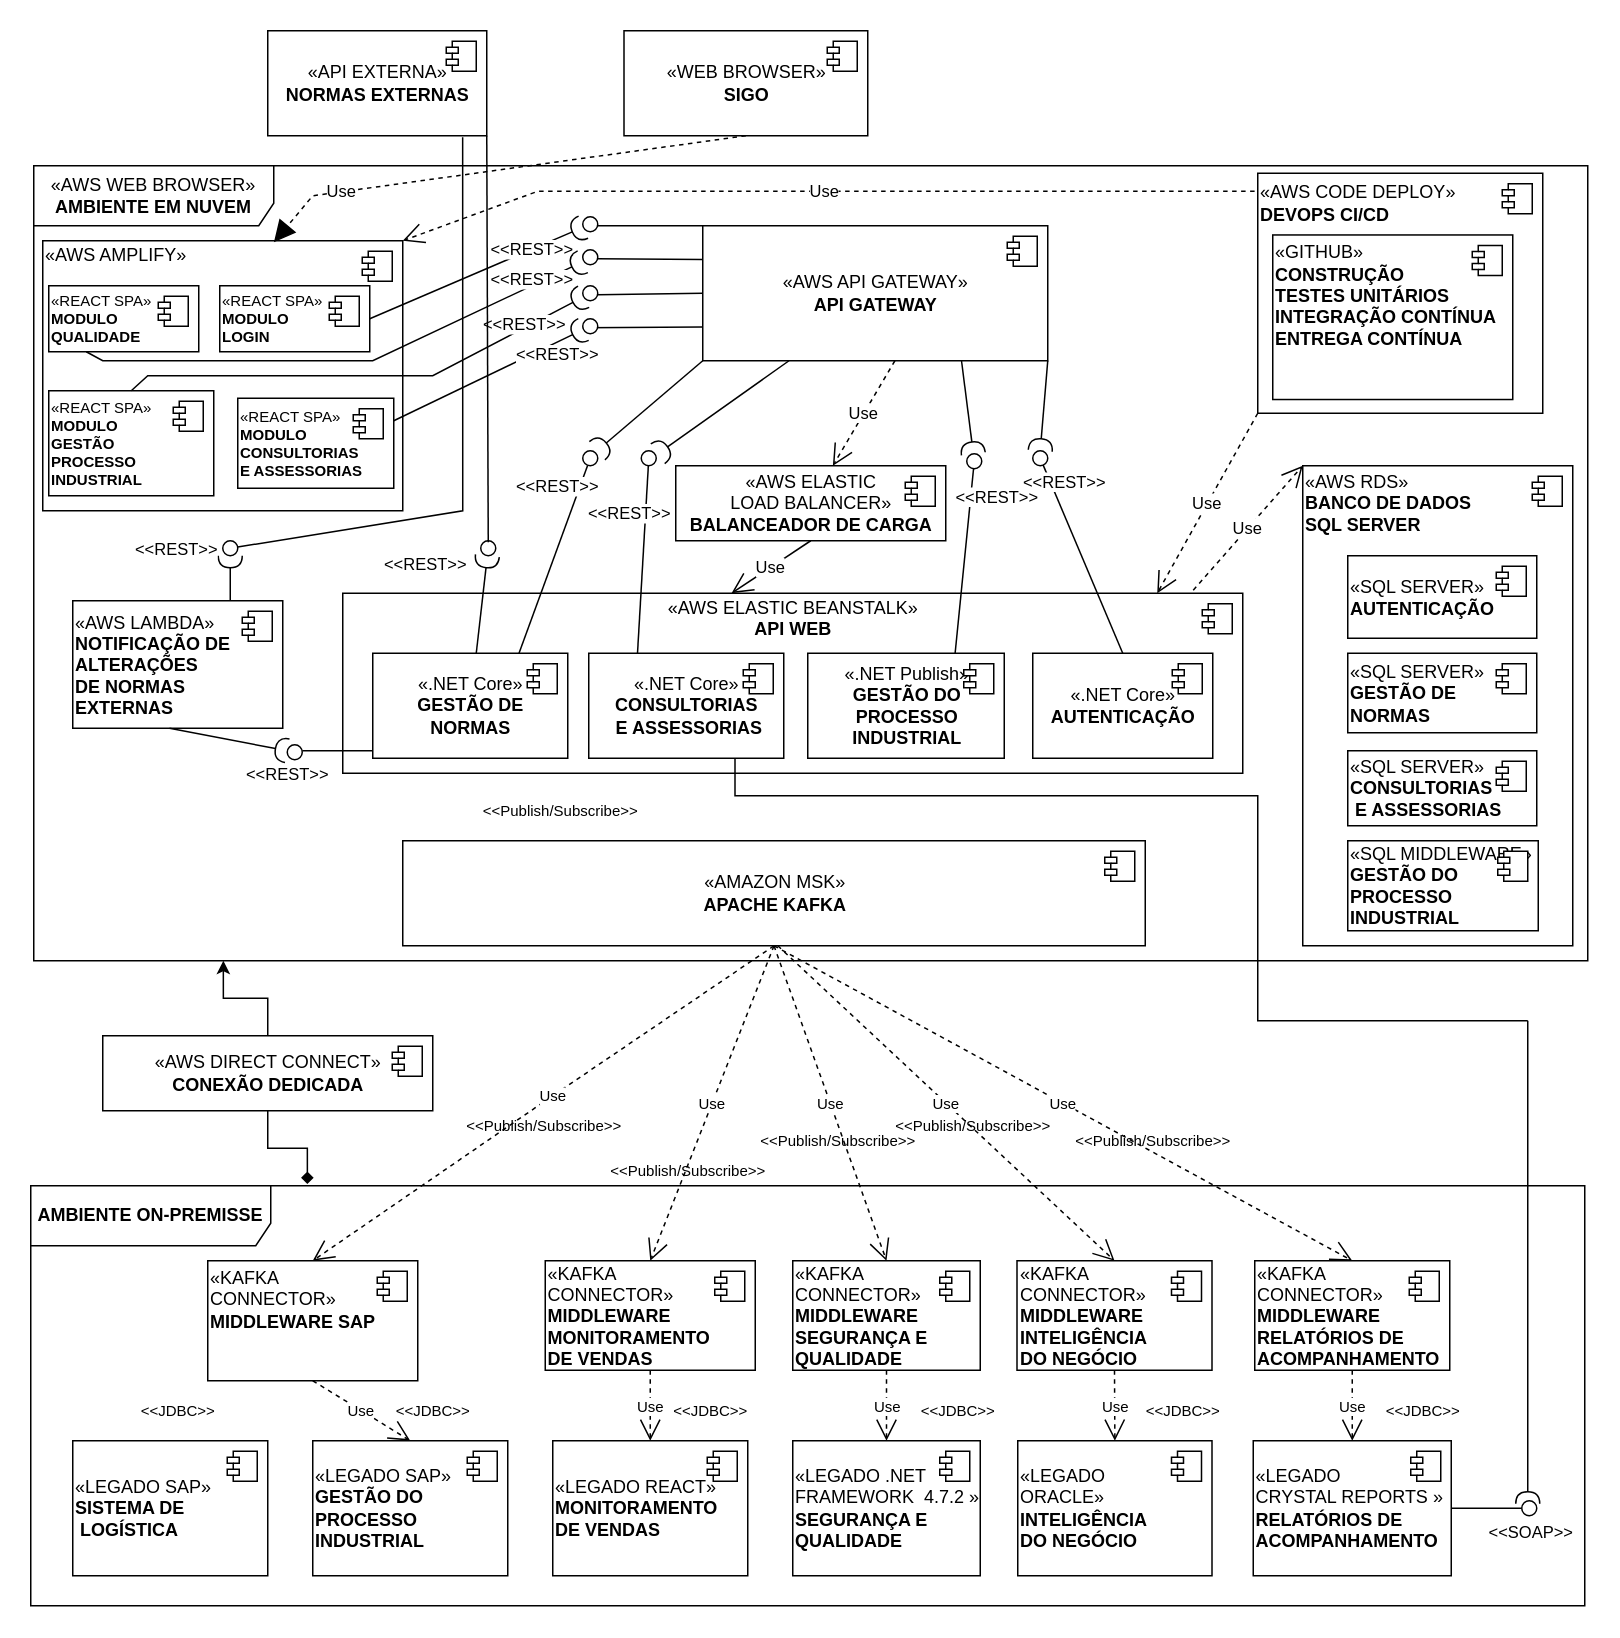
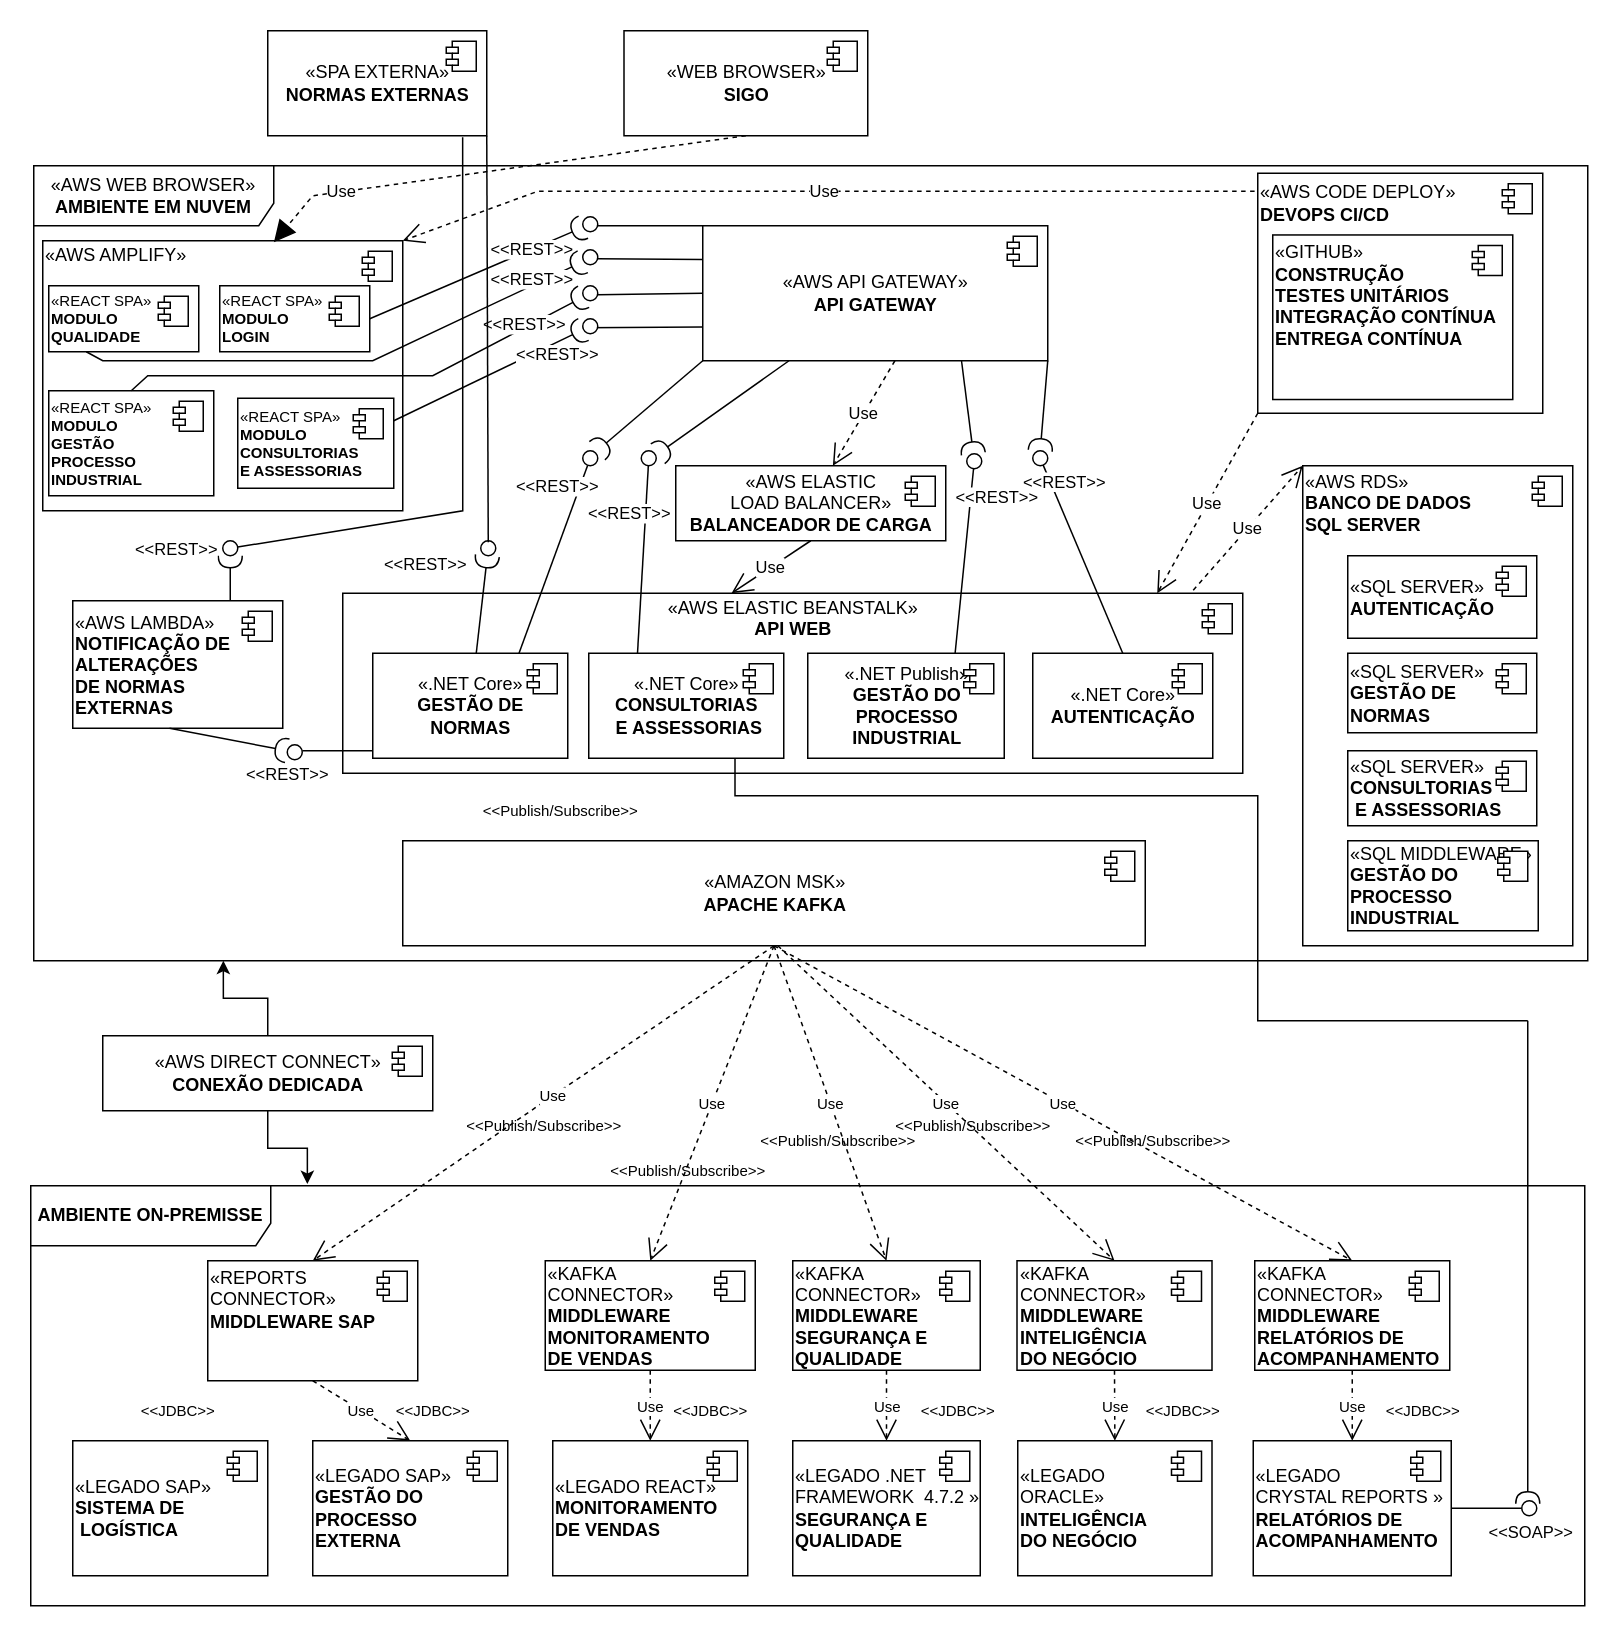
node "«API EXTERNA» NORMAS EXTERNAS": label "«API EXTERNA» NORMAS EXTERNAS" -> "«SPA EXTERNA» NORMAS EXTERNAS"
edge "«AWS DIRECT CONNECT» CONEXÃO DEDICADA" -> "AMBIENTE ON-PREMISSE": arrowhead diamond -> classic
node "«KAFKA CONNECTOR» MIDDLEWARE SAP": label "«KAFKA CONNECTOR» MIDDLEWARE SAP" -> "«REPORTS CONNECTOR» MIDDLEWARE SAP"
node "«LEGADO SAP» GESTÃO DO PROCESSO INDUSTRIAL": label "«LEGADO SAP» GESTÃO DO PROCESSO INDUSTRIAL" -> "«LEGADO SAP» GESTÃO DO PROCESSO EXTERNA"
